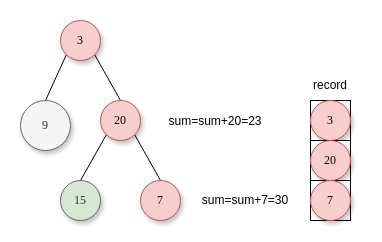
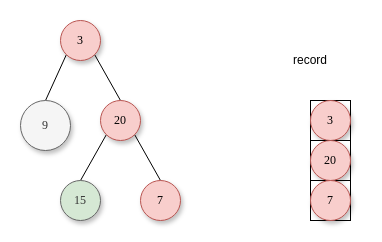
node "record": moved (331, 86) -> (311, 61)
node "sum=sum+20=23": removed
node "sum=sum+7=30": removed
